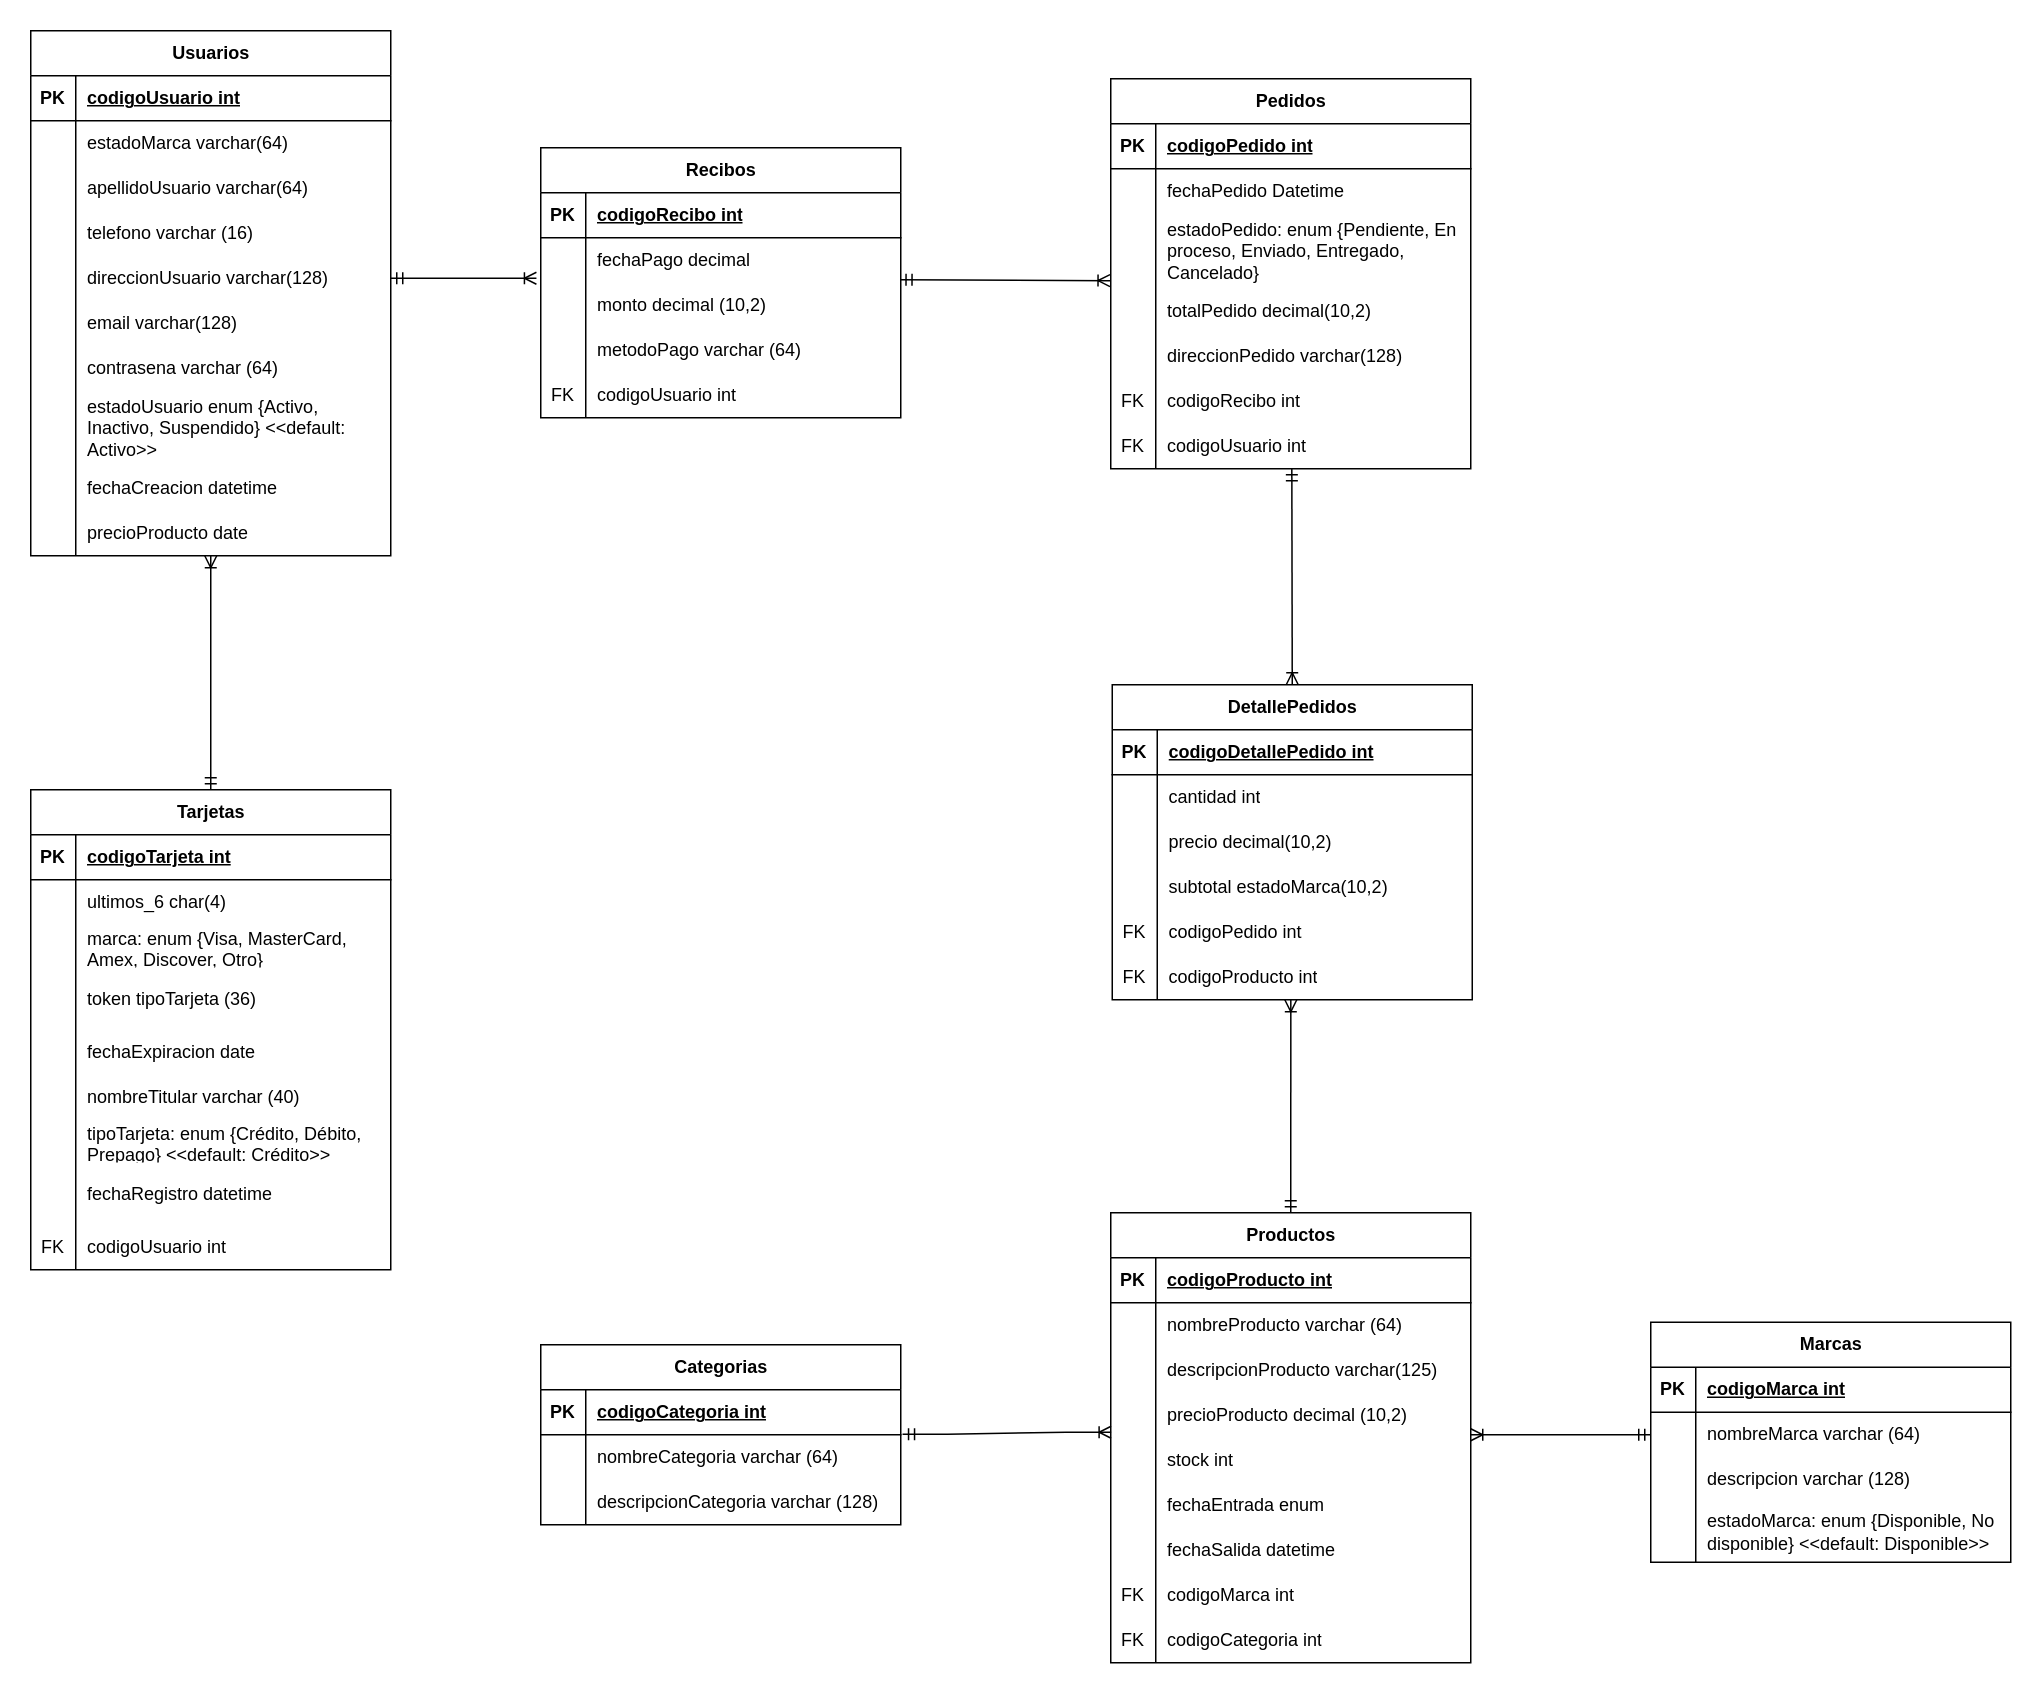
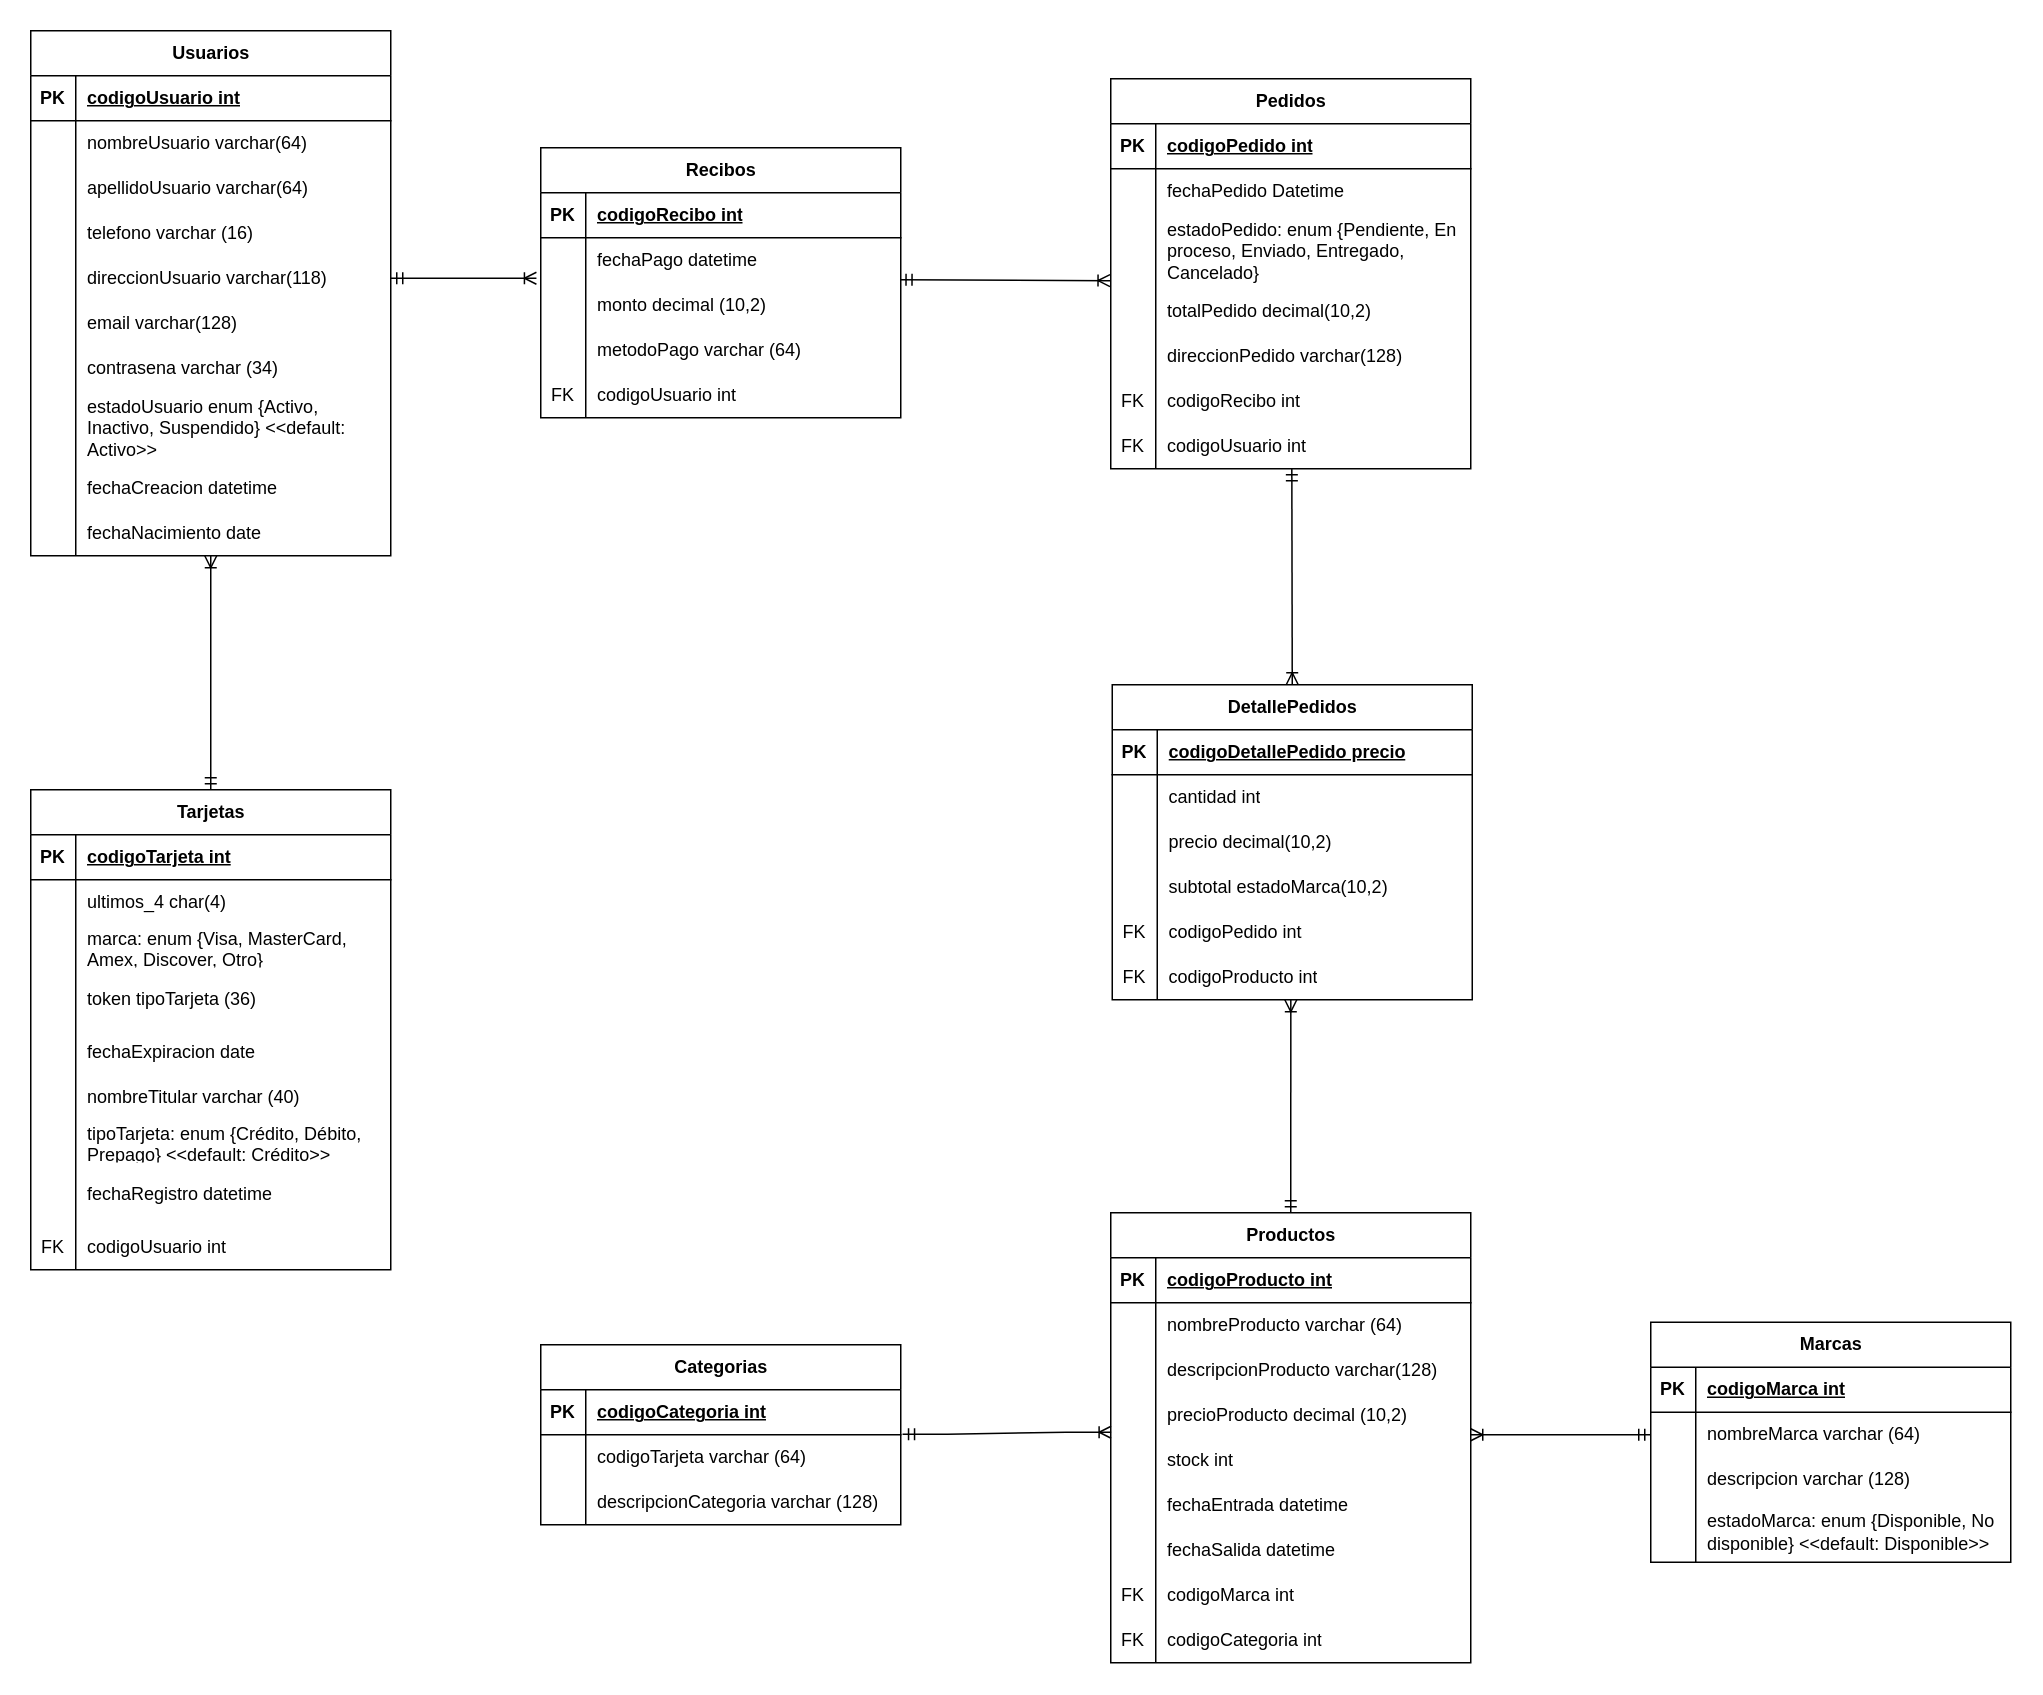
node "estadoMarca varchar(64)": label "estadoMarca varchar(64)" -> "nombreUsuario varchar(64)"
node "fechaPago decimal": label "fechaPago decimal" -> "fechaPago datetime"
node "direccionUsuario varchar(128)": label "direccionUsuario varchar(128)" -> "direccionUsuario varchar(118)"
node "contrasena varchar (64)": label "contrasena varchar (64)" -> "contrasena varchar (34)"
node "precioProducto date": label "precioProducto date" -> "fechaNacimiento date"
node "codigoDetallePedido int": label "codigoDetallePedido int" -> "codigoDetallePedido precio"
node "ultimos_6 char(4)": label "ultimos_6 char(4)" -> "ultimos_4 char(4)"
node "descripcionProducto varchar(125)": label "descripcionProducto varchar(125)" -> "descripcionProducto varchar(128)"
node "nombreCategoria varchar (64)": label "nombreCategoria varchar (64)" -> "codigoTarjeta varchar (64)"
node "fechaEntrada enum": label "fechaEntrada enum" -> "fechaEntrada datetime"
